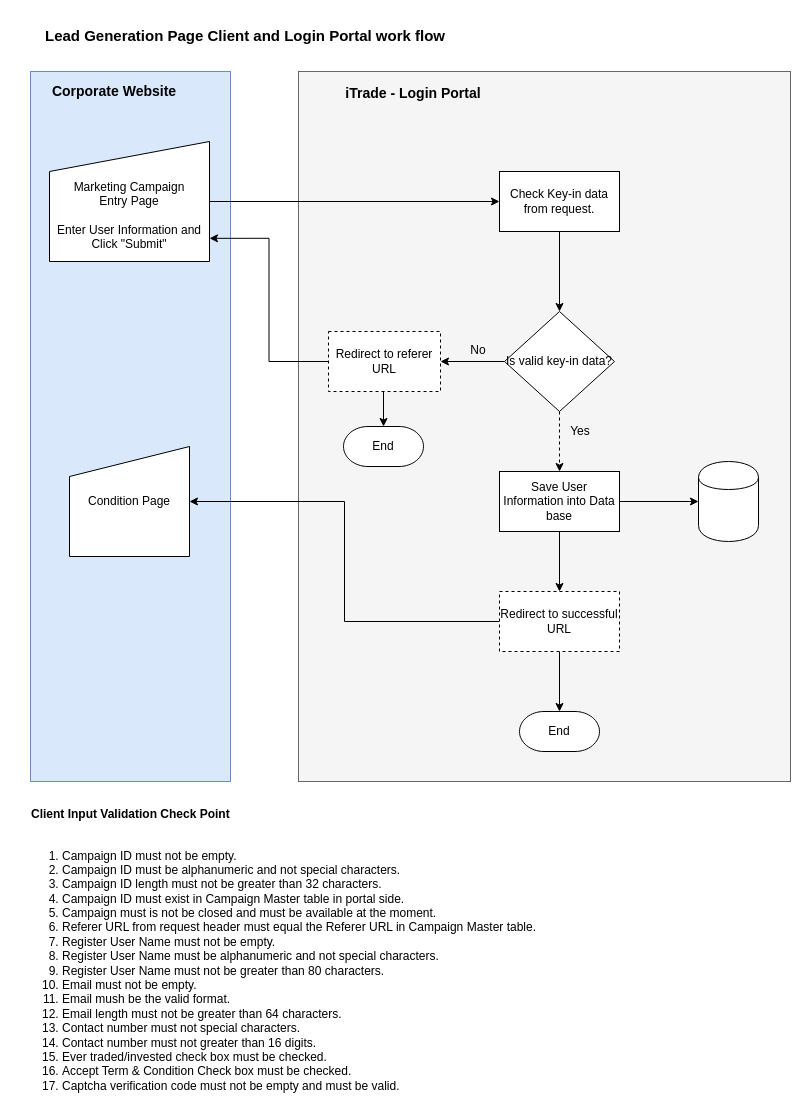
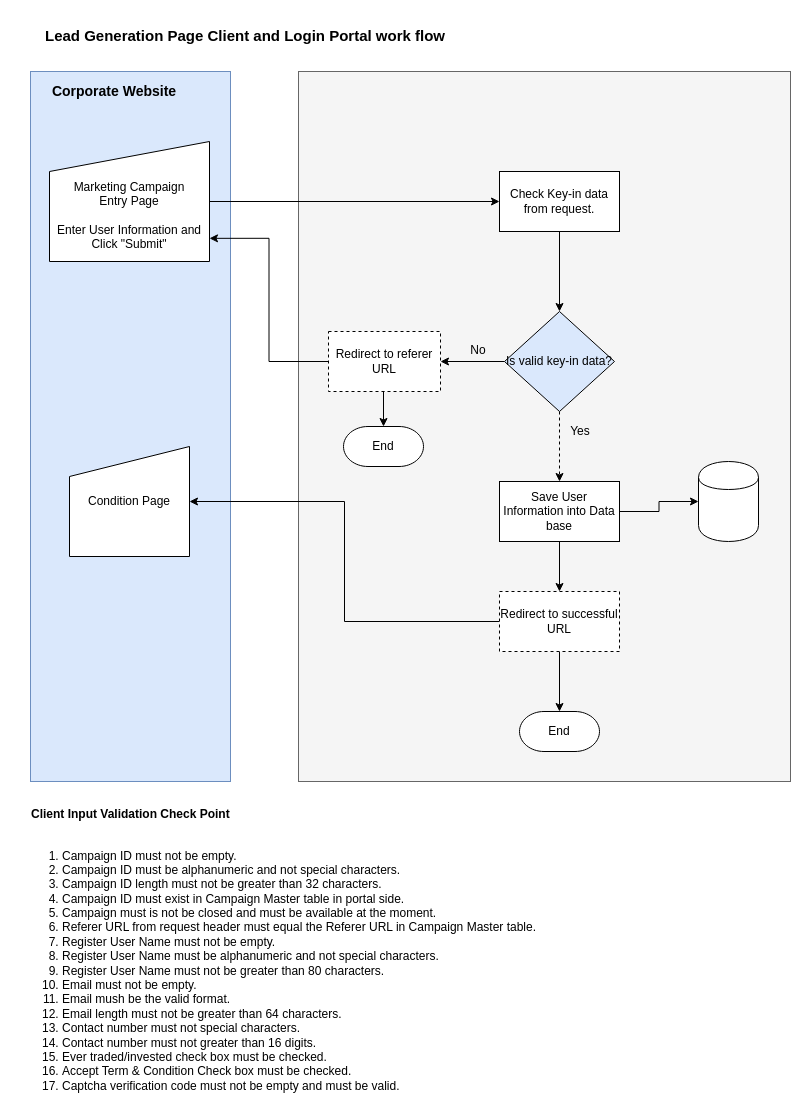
node "iTrade - Login Portal": removed
node "Is valid key-in data?": fillcolor #ffffff -> #dae8fc
node "Save User Information into Data base": moved (560, 502) -> (560, 512)
